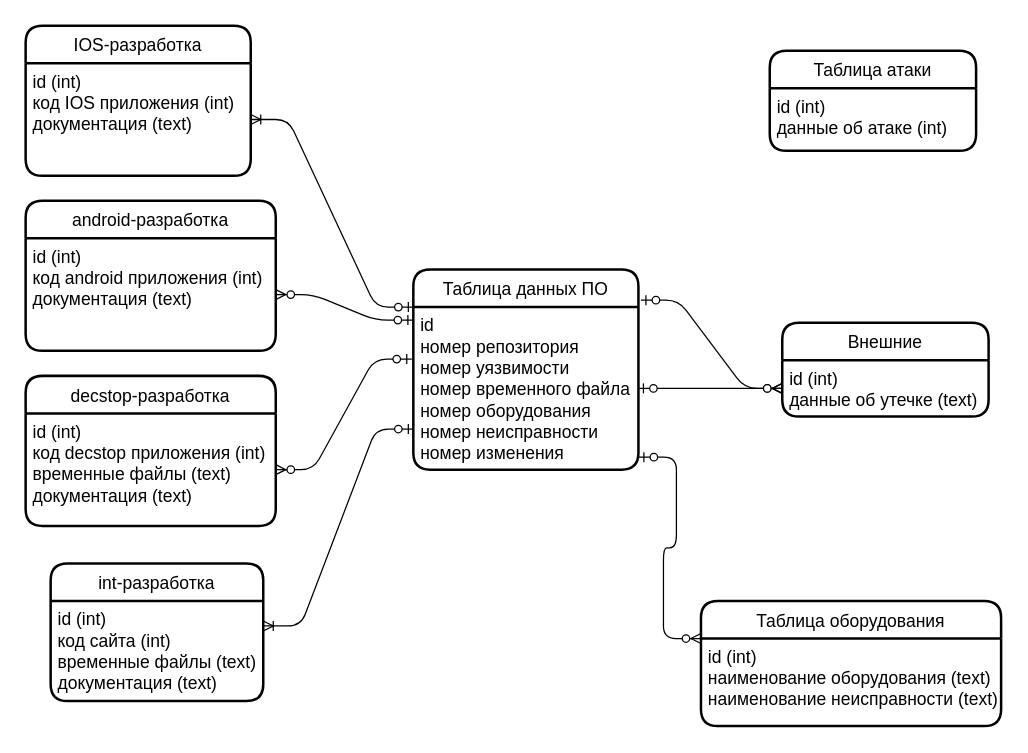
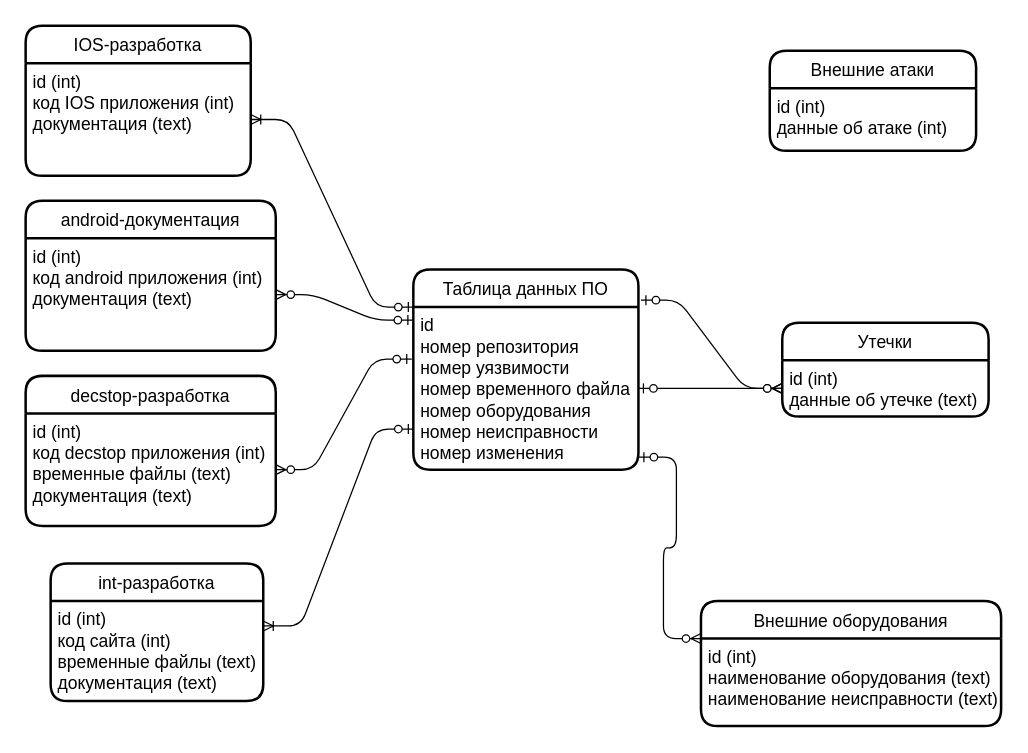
node "Таблица атаки": label "Таблица атаки" -> "Внешние атаки"
node "android-разработка": label "android-разработка" -> "android-документация"
node "Внешние": label "Внешние" -> "Утечки"
node "Таблица оборудования": label "Таблица оборудования" -> "Внешние оборудования"
